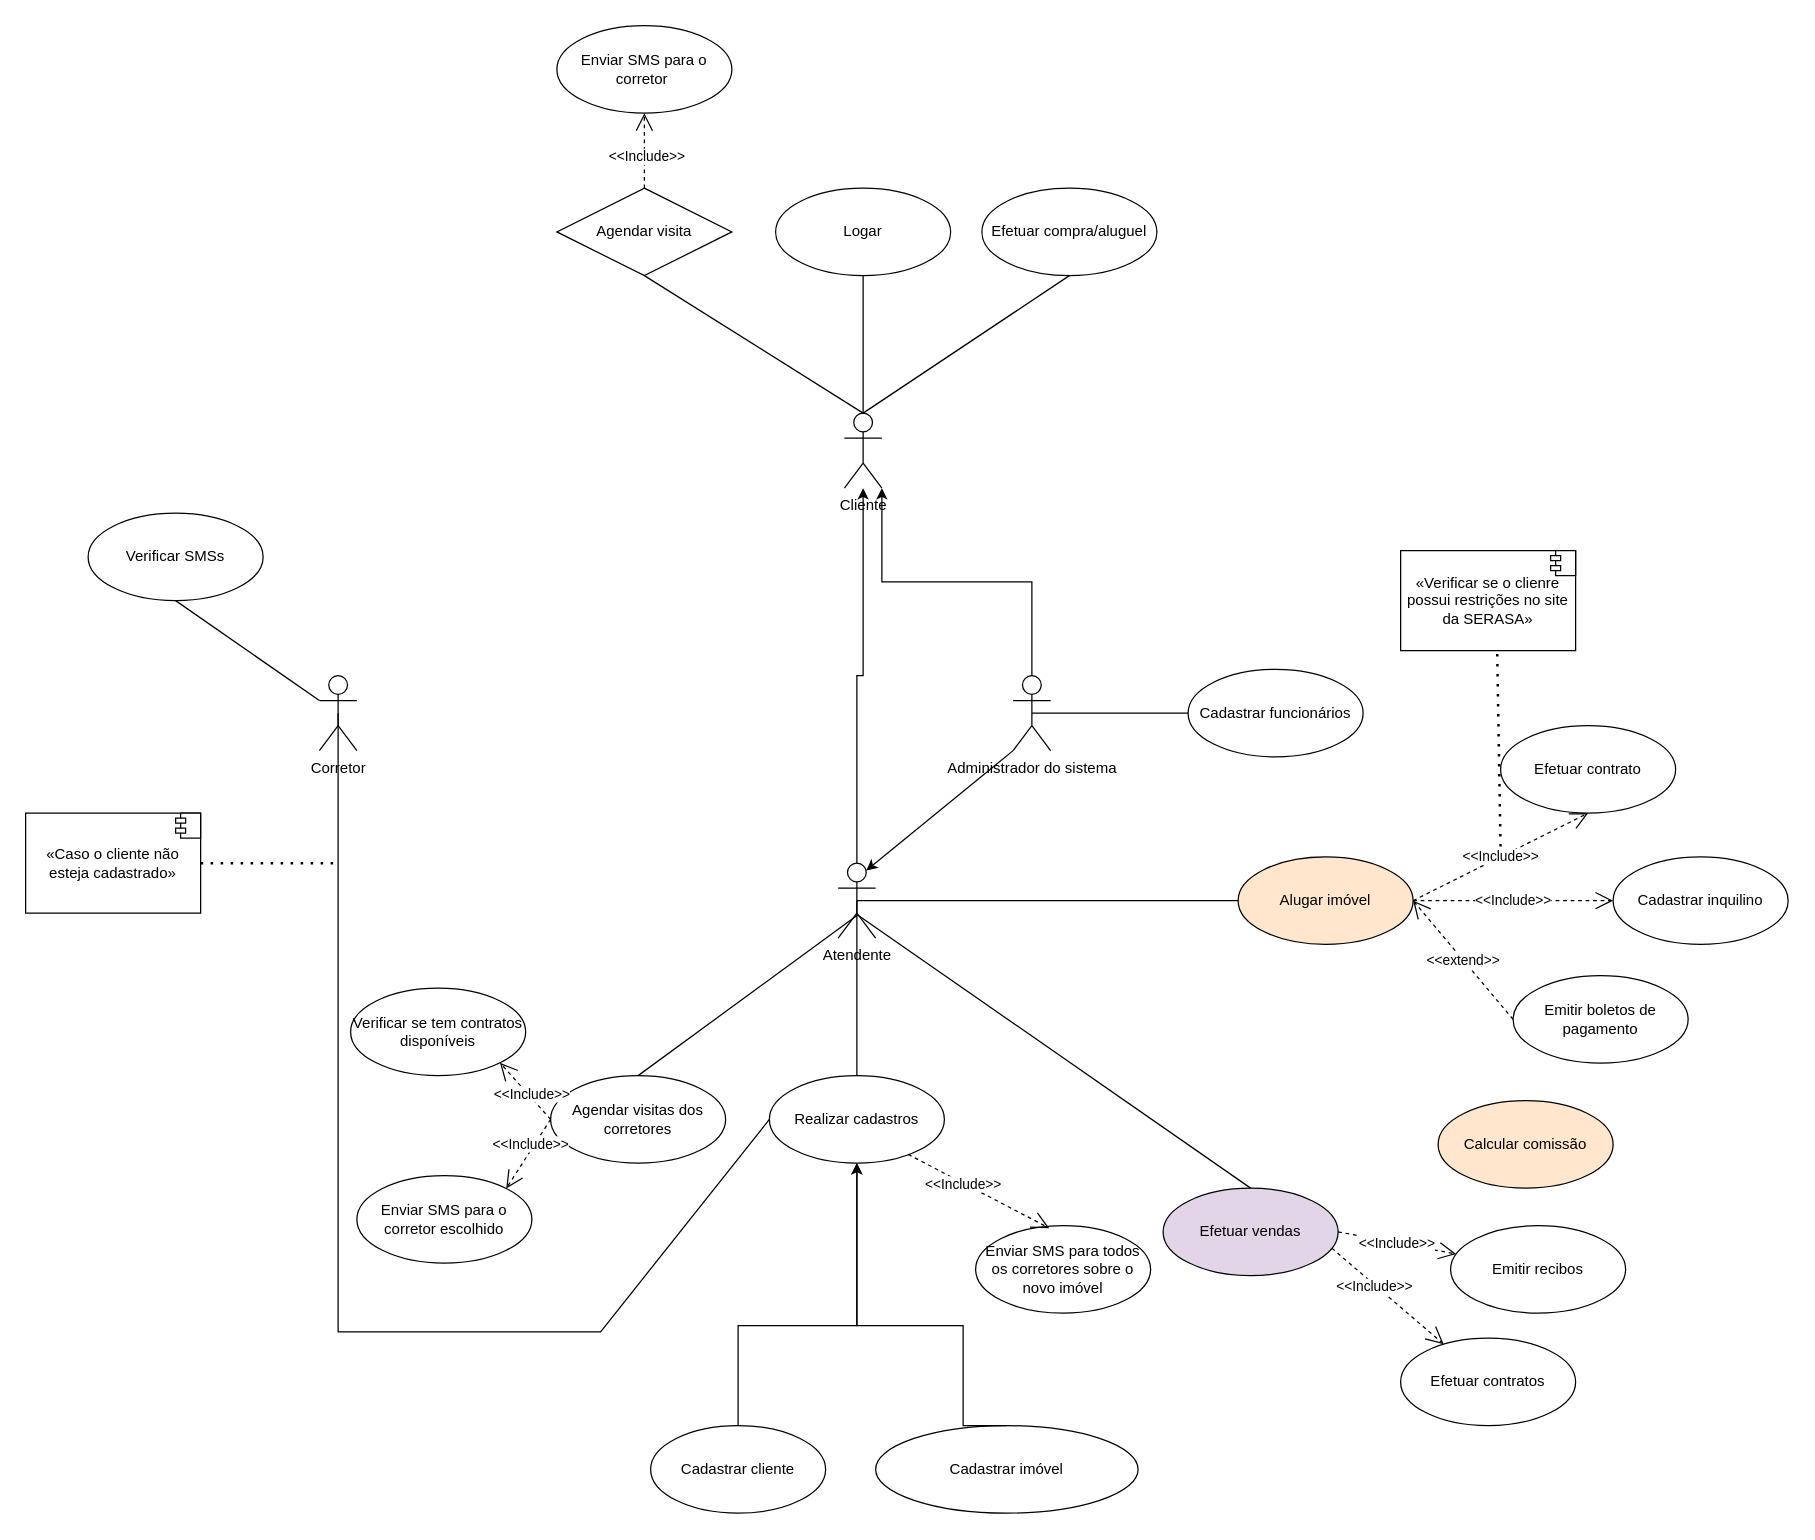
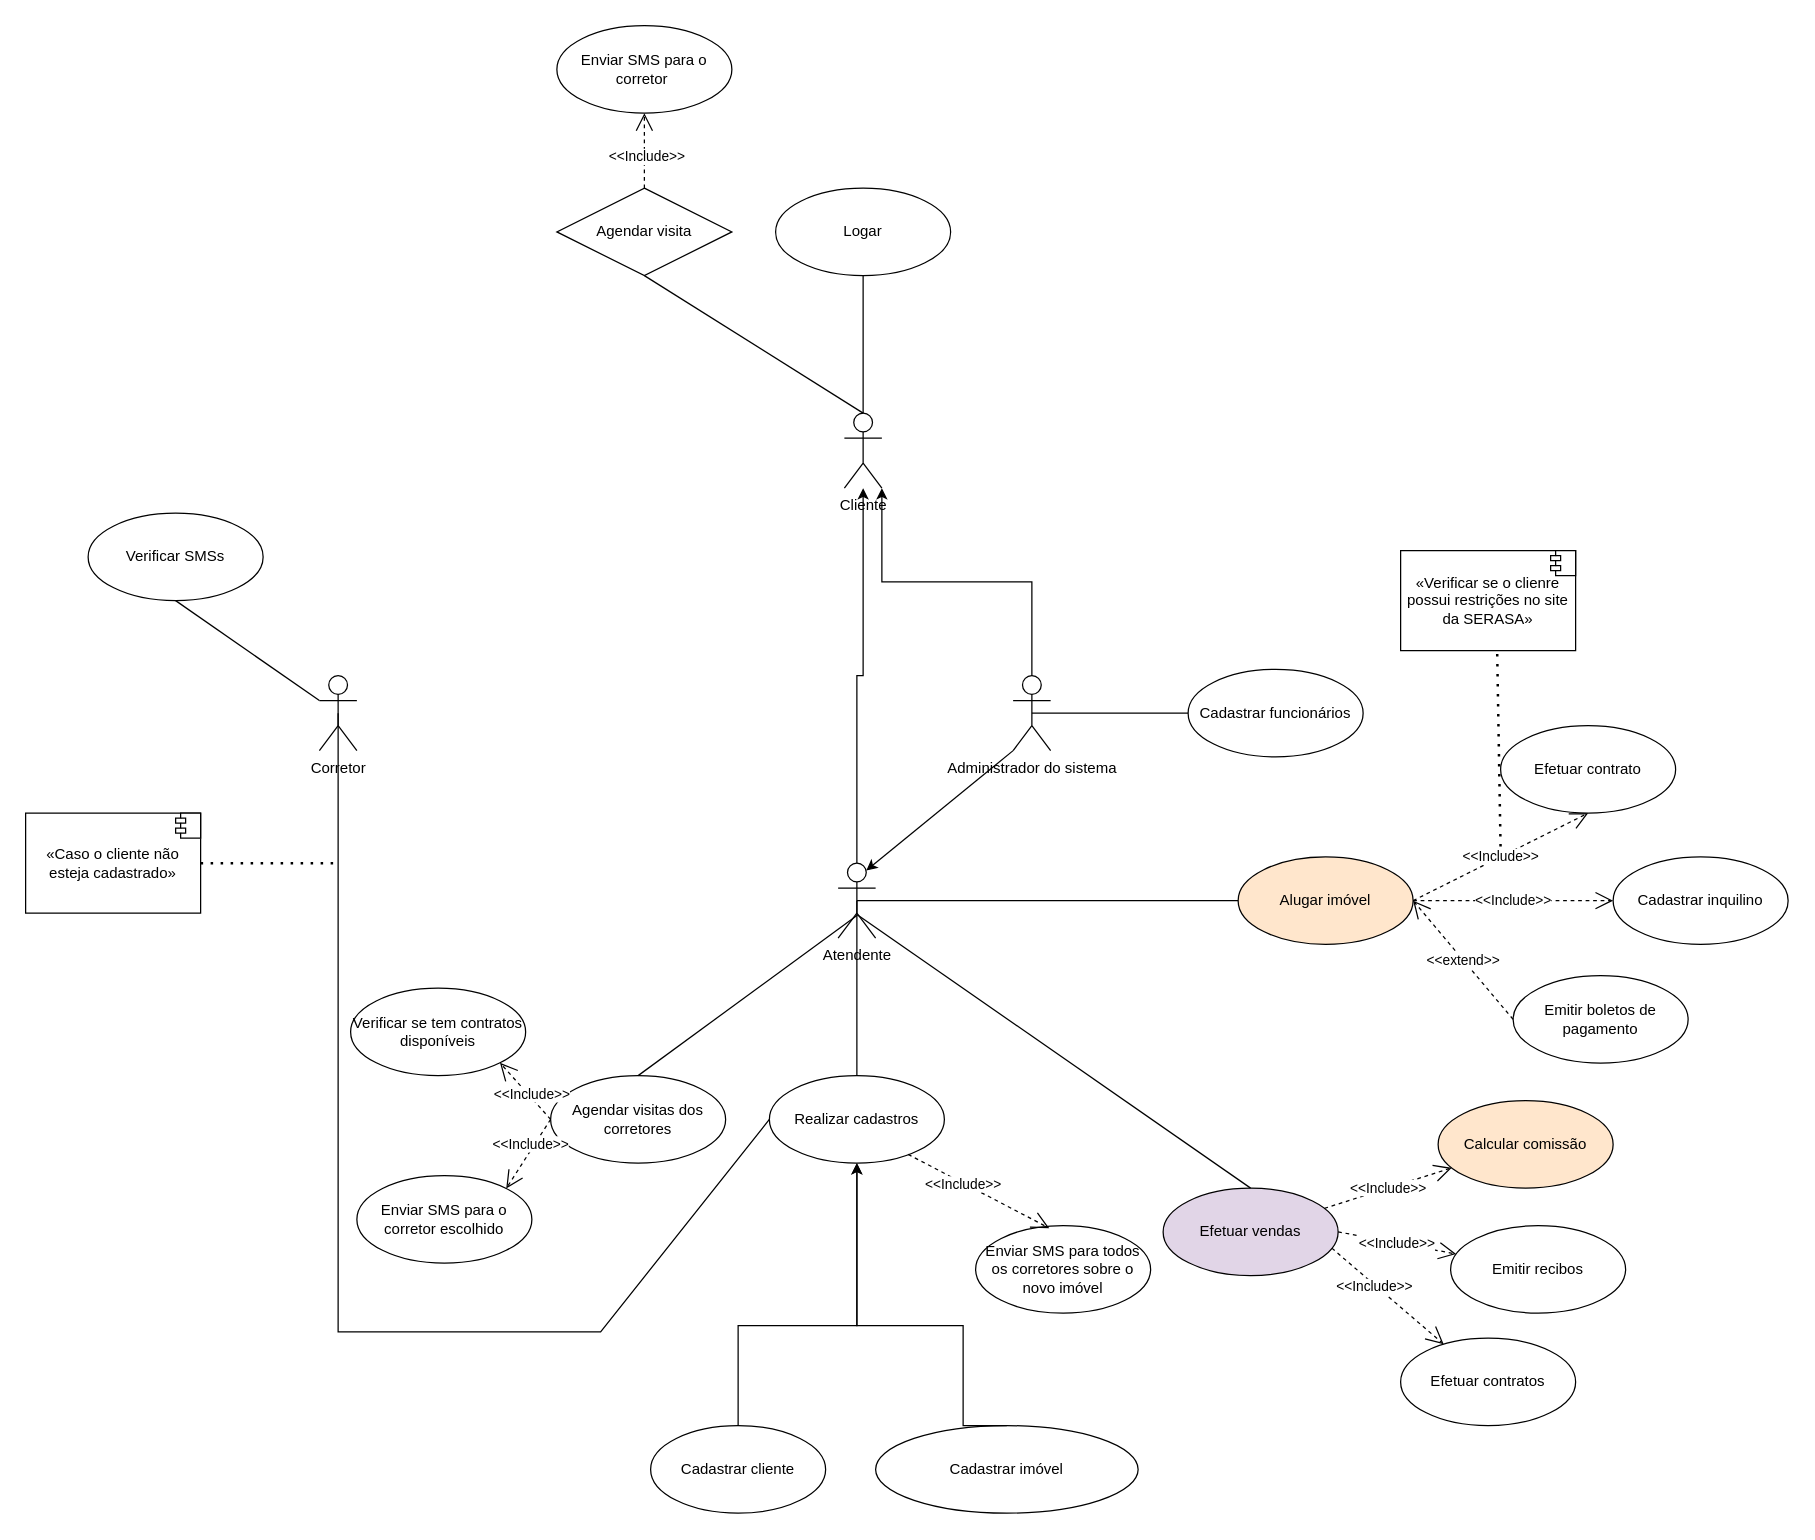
node "Efetuar compra/aluguel": removed
edge "Efetuar compra/aluguel" -- "Cliente": removed
edge "Efetuar vendas" -> "Calcular comissão": added, label "<<Include>>"
